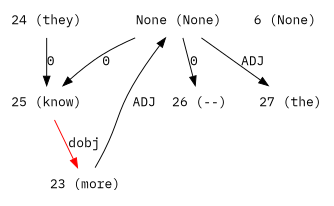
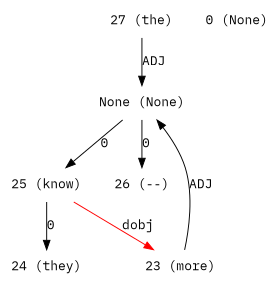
node "6 (None)": label "6 (None)" -> "0 (None)"
edge "24 (they)" -> "25 (know)": reversed
edge "None (None)" -> "27 (the)": reversed
